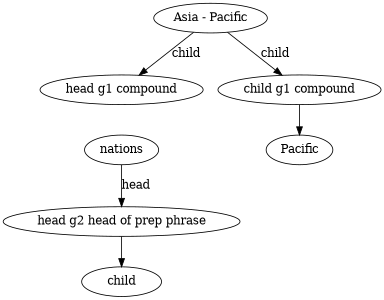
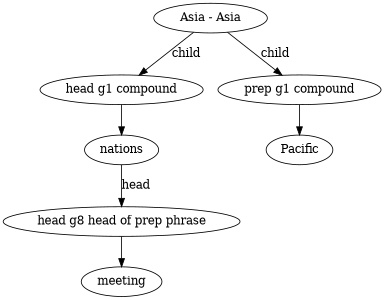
node "Asia - Pacific": label "Asia - Pacific" -> "Asia - Asia"
node "child g1 compound": label "child g1 compound" -> "prep g1 compound"
edge "head g1 compound" -> "nations": added
node "head g2 head of prep phrase": label "head g2 head of prep phrase" -> "head g8 head of prep phrase"
node "child": label "child" -> "meeting"
